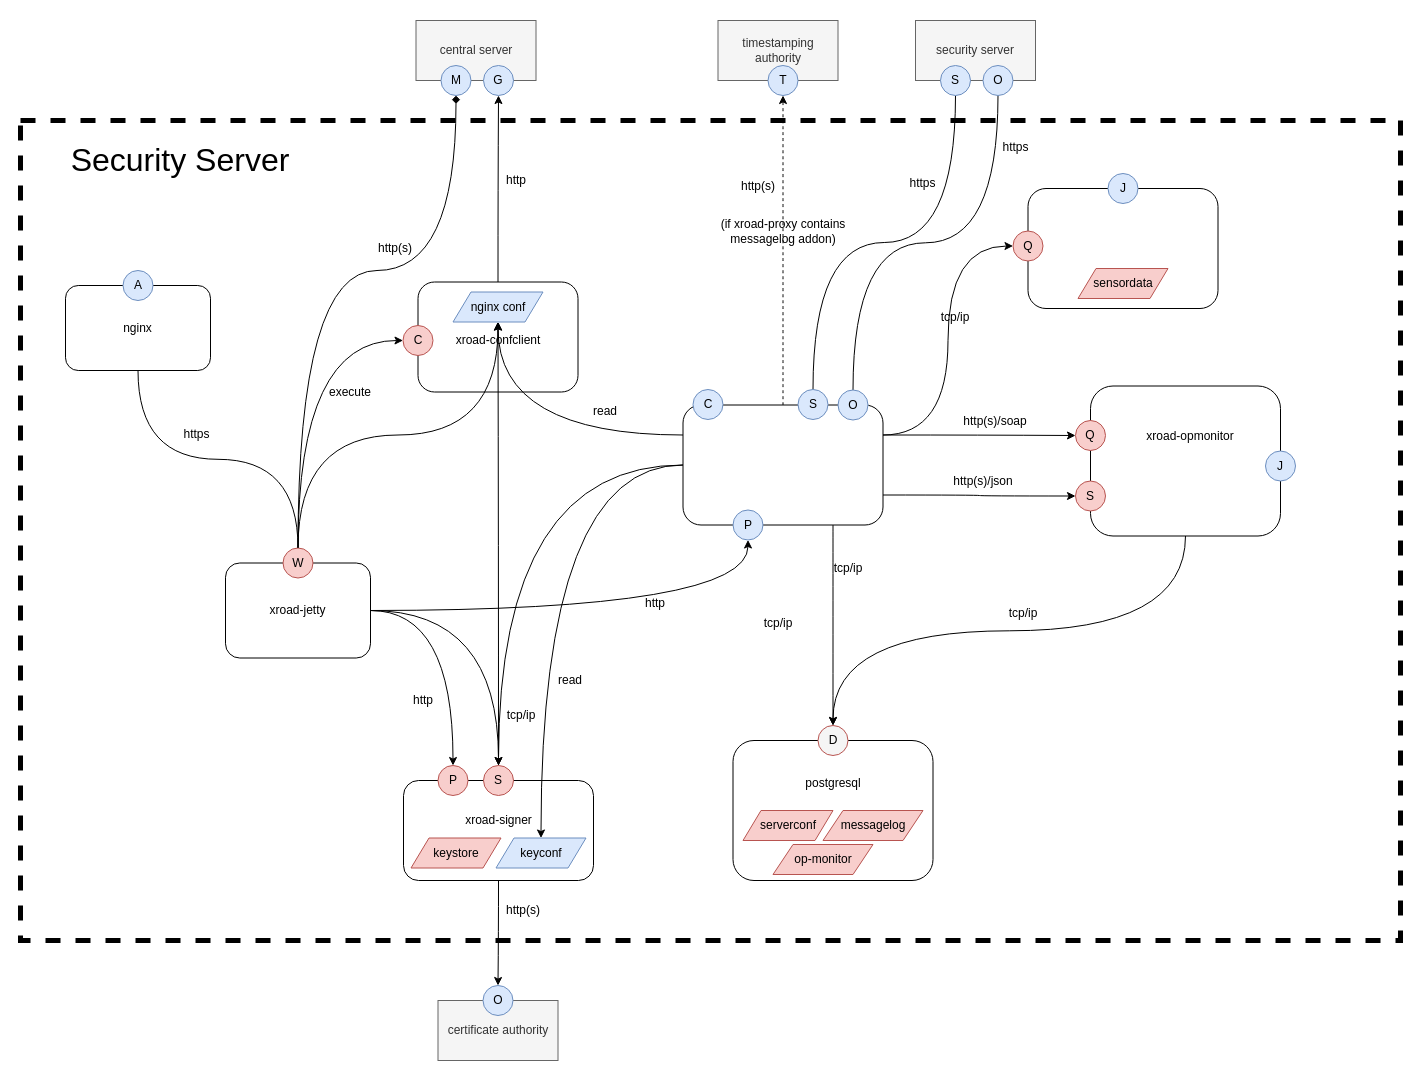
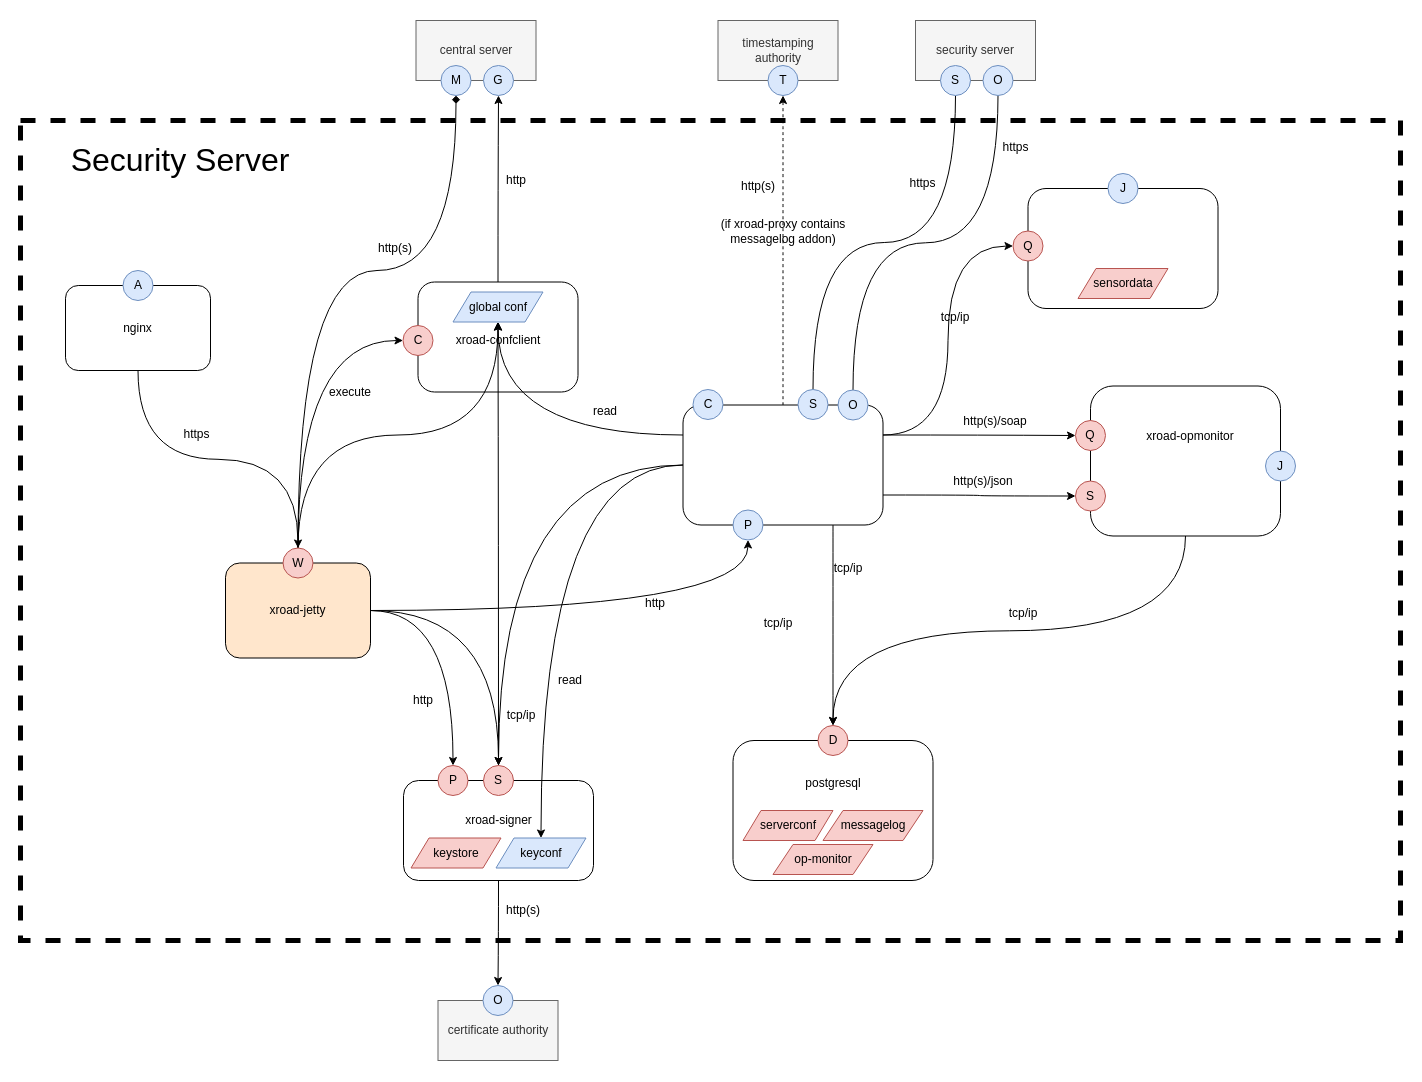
node "nginx conf": label "nginx conf" -> "global conf"
edge "nginx" -- "W": arrowhead none -> classic
node "xroad-jetty": fillcolor #ffffff -> #ffe6cc
node "D": fillcolor #f5f5f5 -> #f8cecc
